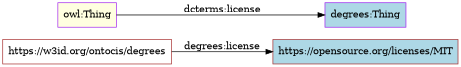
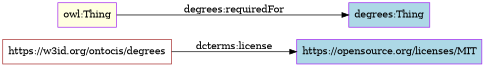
edge "owl:Thing" -> "degrees:Thing": label "dcterms:license" -> "degrees:requiredFor"
edge "https://w3id.org/ontocis/degrees" -> "https://opensource.org/licenses/MIT": label "degrees:license" -> "dcterms:license"
node "https://opensource.org/licenses/MIT": color brown -> purple
